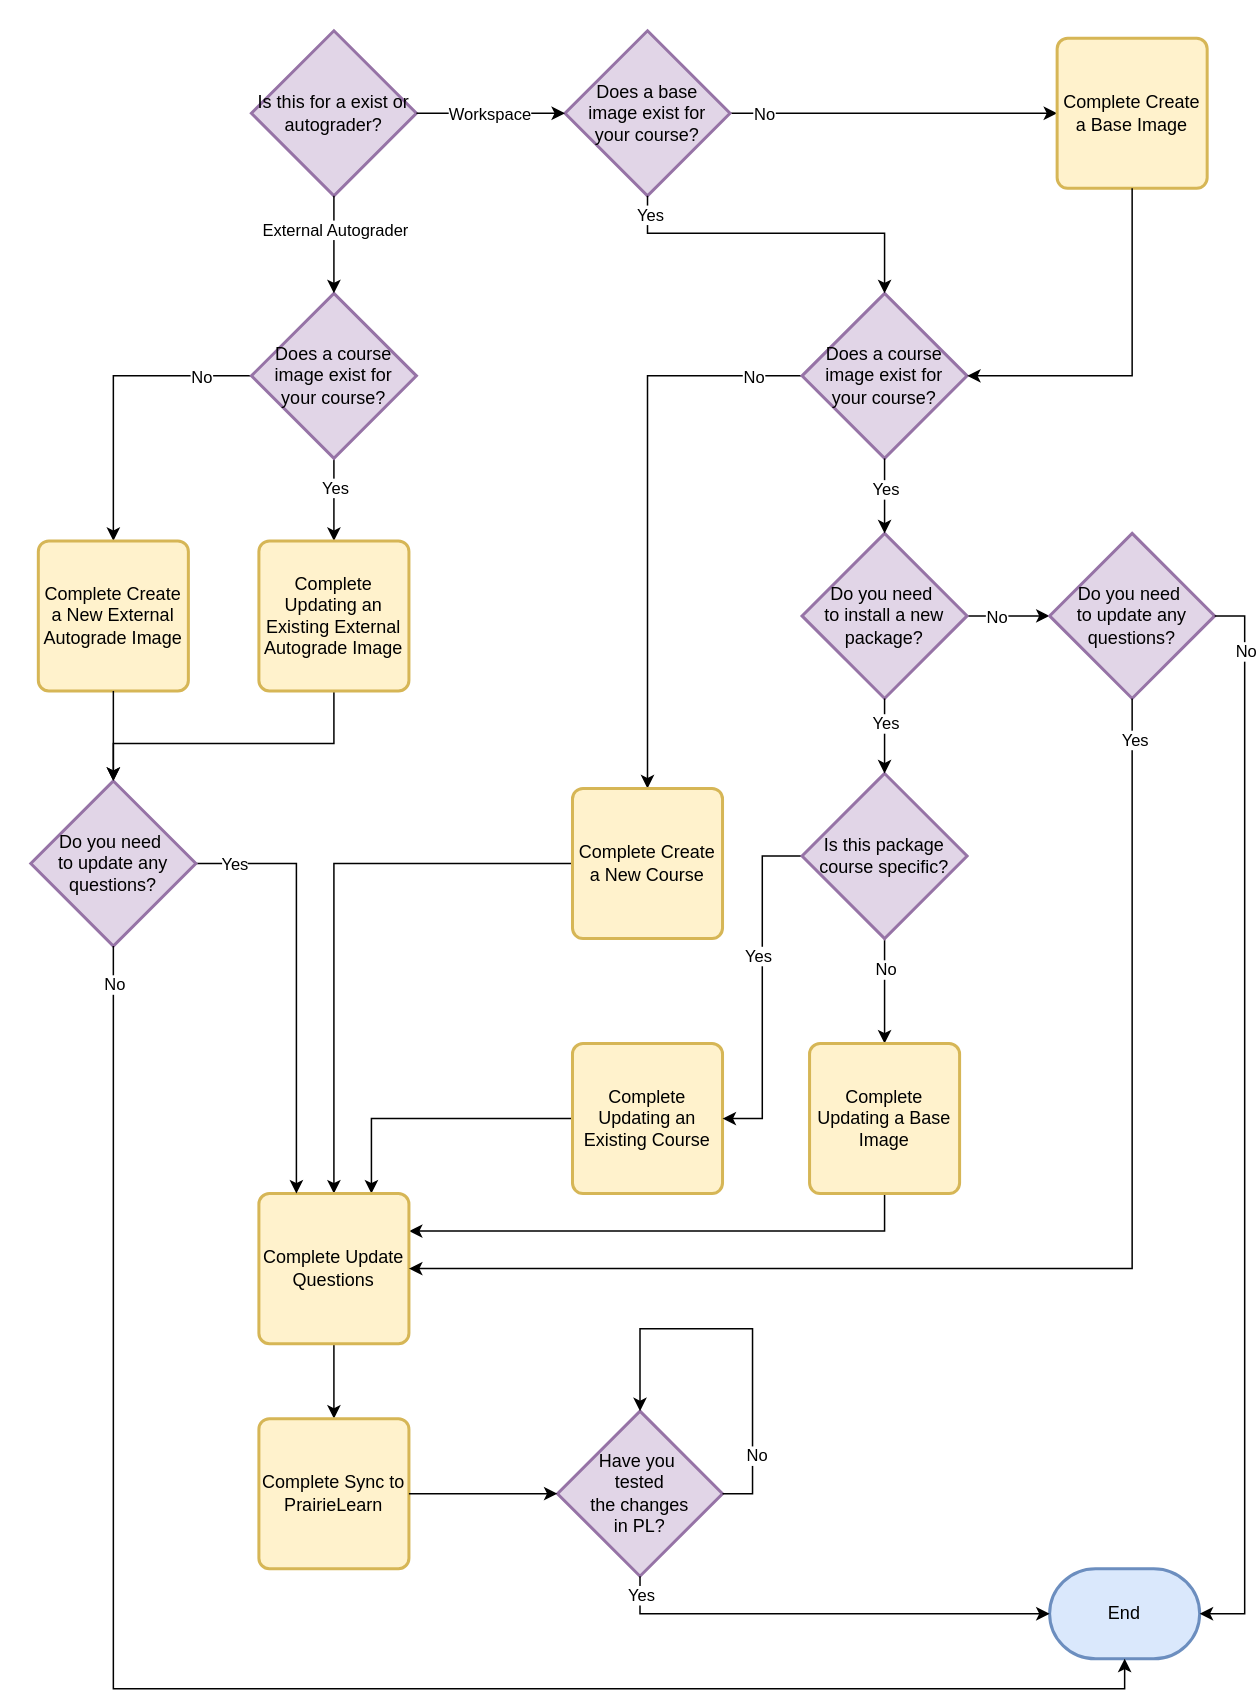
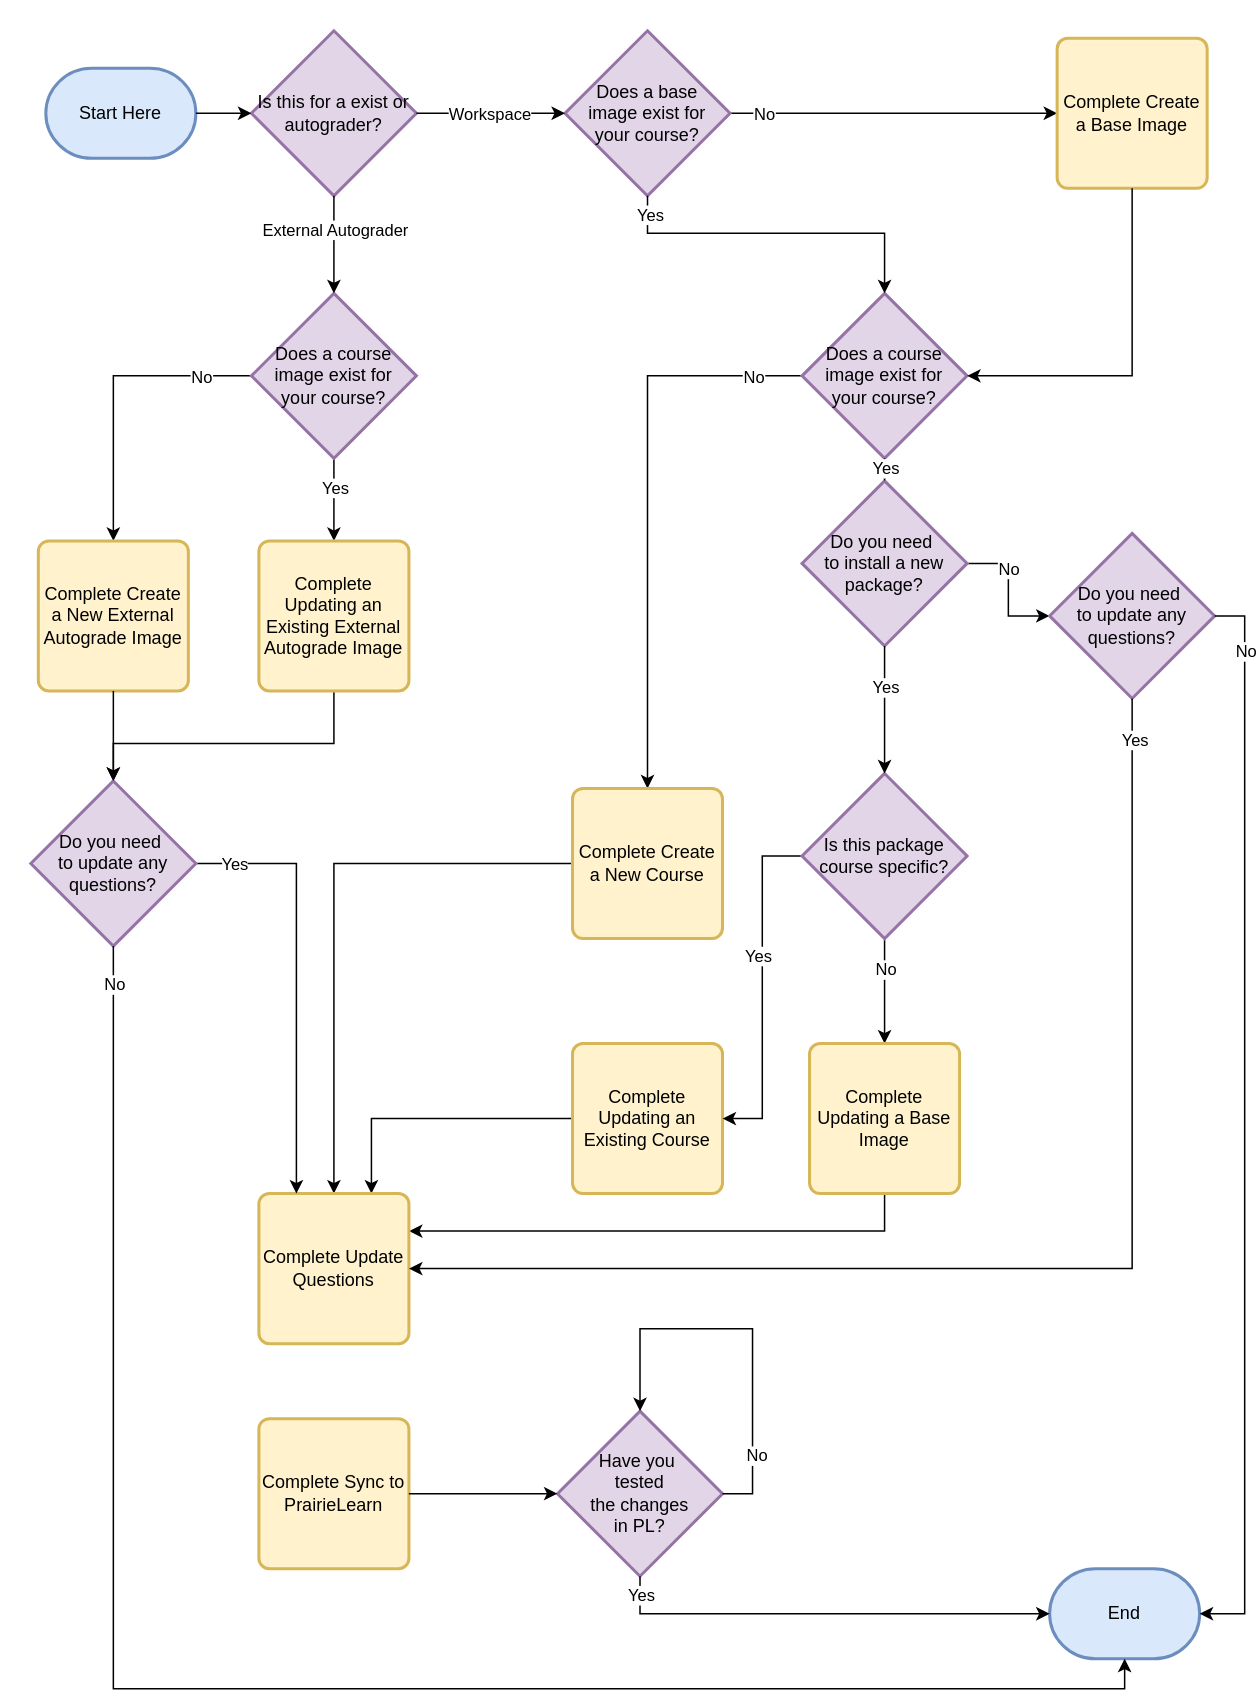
node "Start Here": added
edge "Start Here" -> "Is this for a exist or autograder?": added
node "Do you need to install a new package?": moved (884, 616) -> (884, 563)
edge "Complete Update Questions" -> "Complete Sync to PrairieLearn": removed
